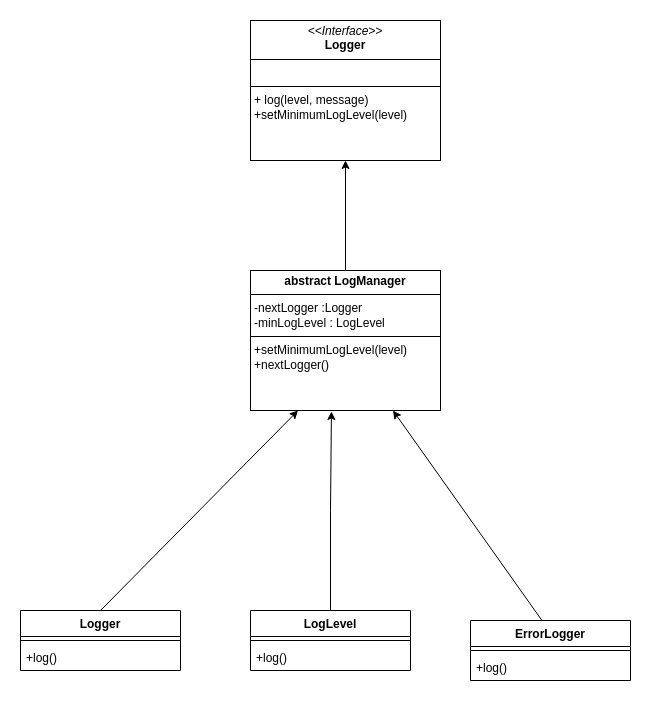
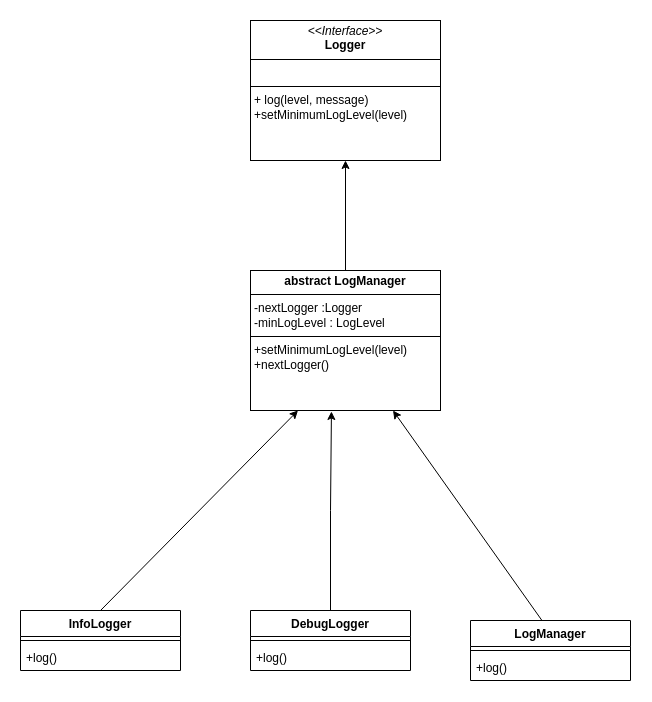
node "Logger": label "Logger" -> "InfoLogger"
node "LogLevel": label "LogLevel" -> "DebugLogger"
node "ErrorLogger": label "ErrorLogger" -> "LogManager"
